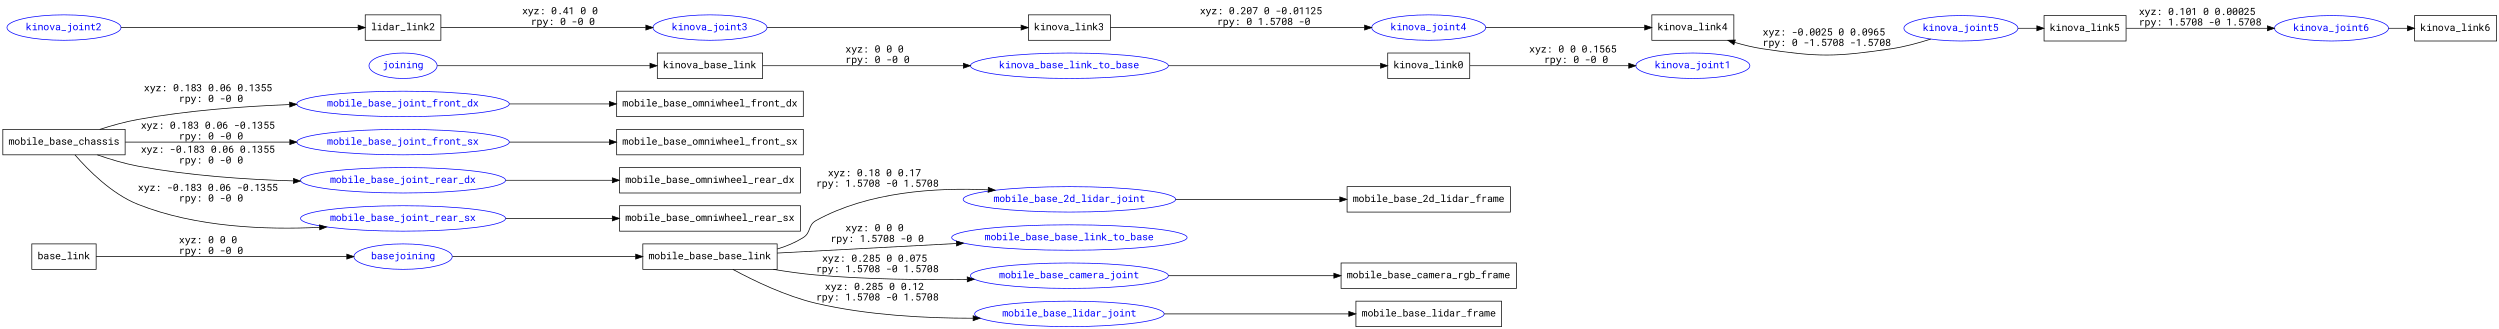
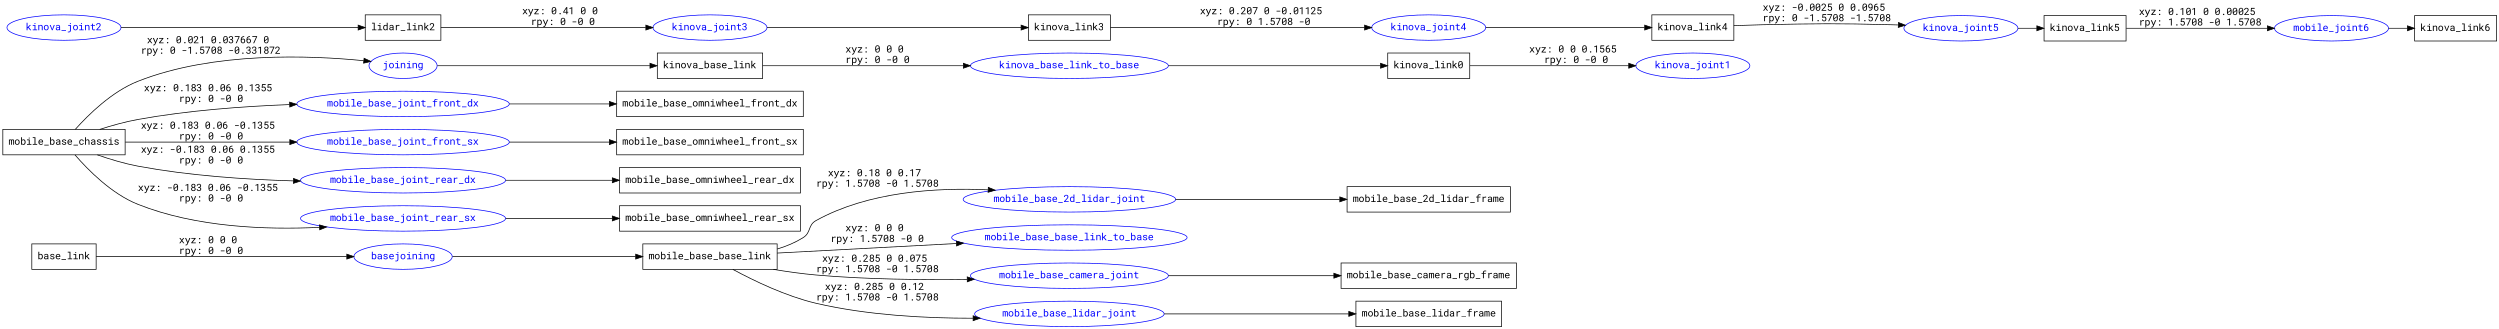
node "kinova_joint6": label "kinova_joint6" -> "mobile_joint6"
edge "kinova_joint5" -> "kinova_link4": reversed
edge "mobile_base_chassis" -> "joining": added, label "xyz: 0.021 0.037667 0 rpy: 0 -1.5708 -0.331872"
